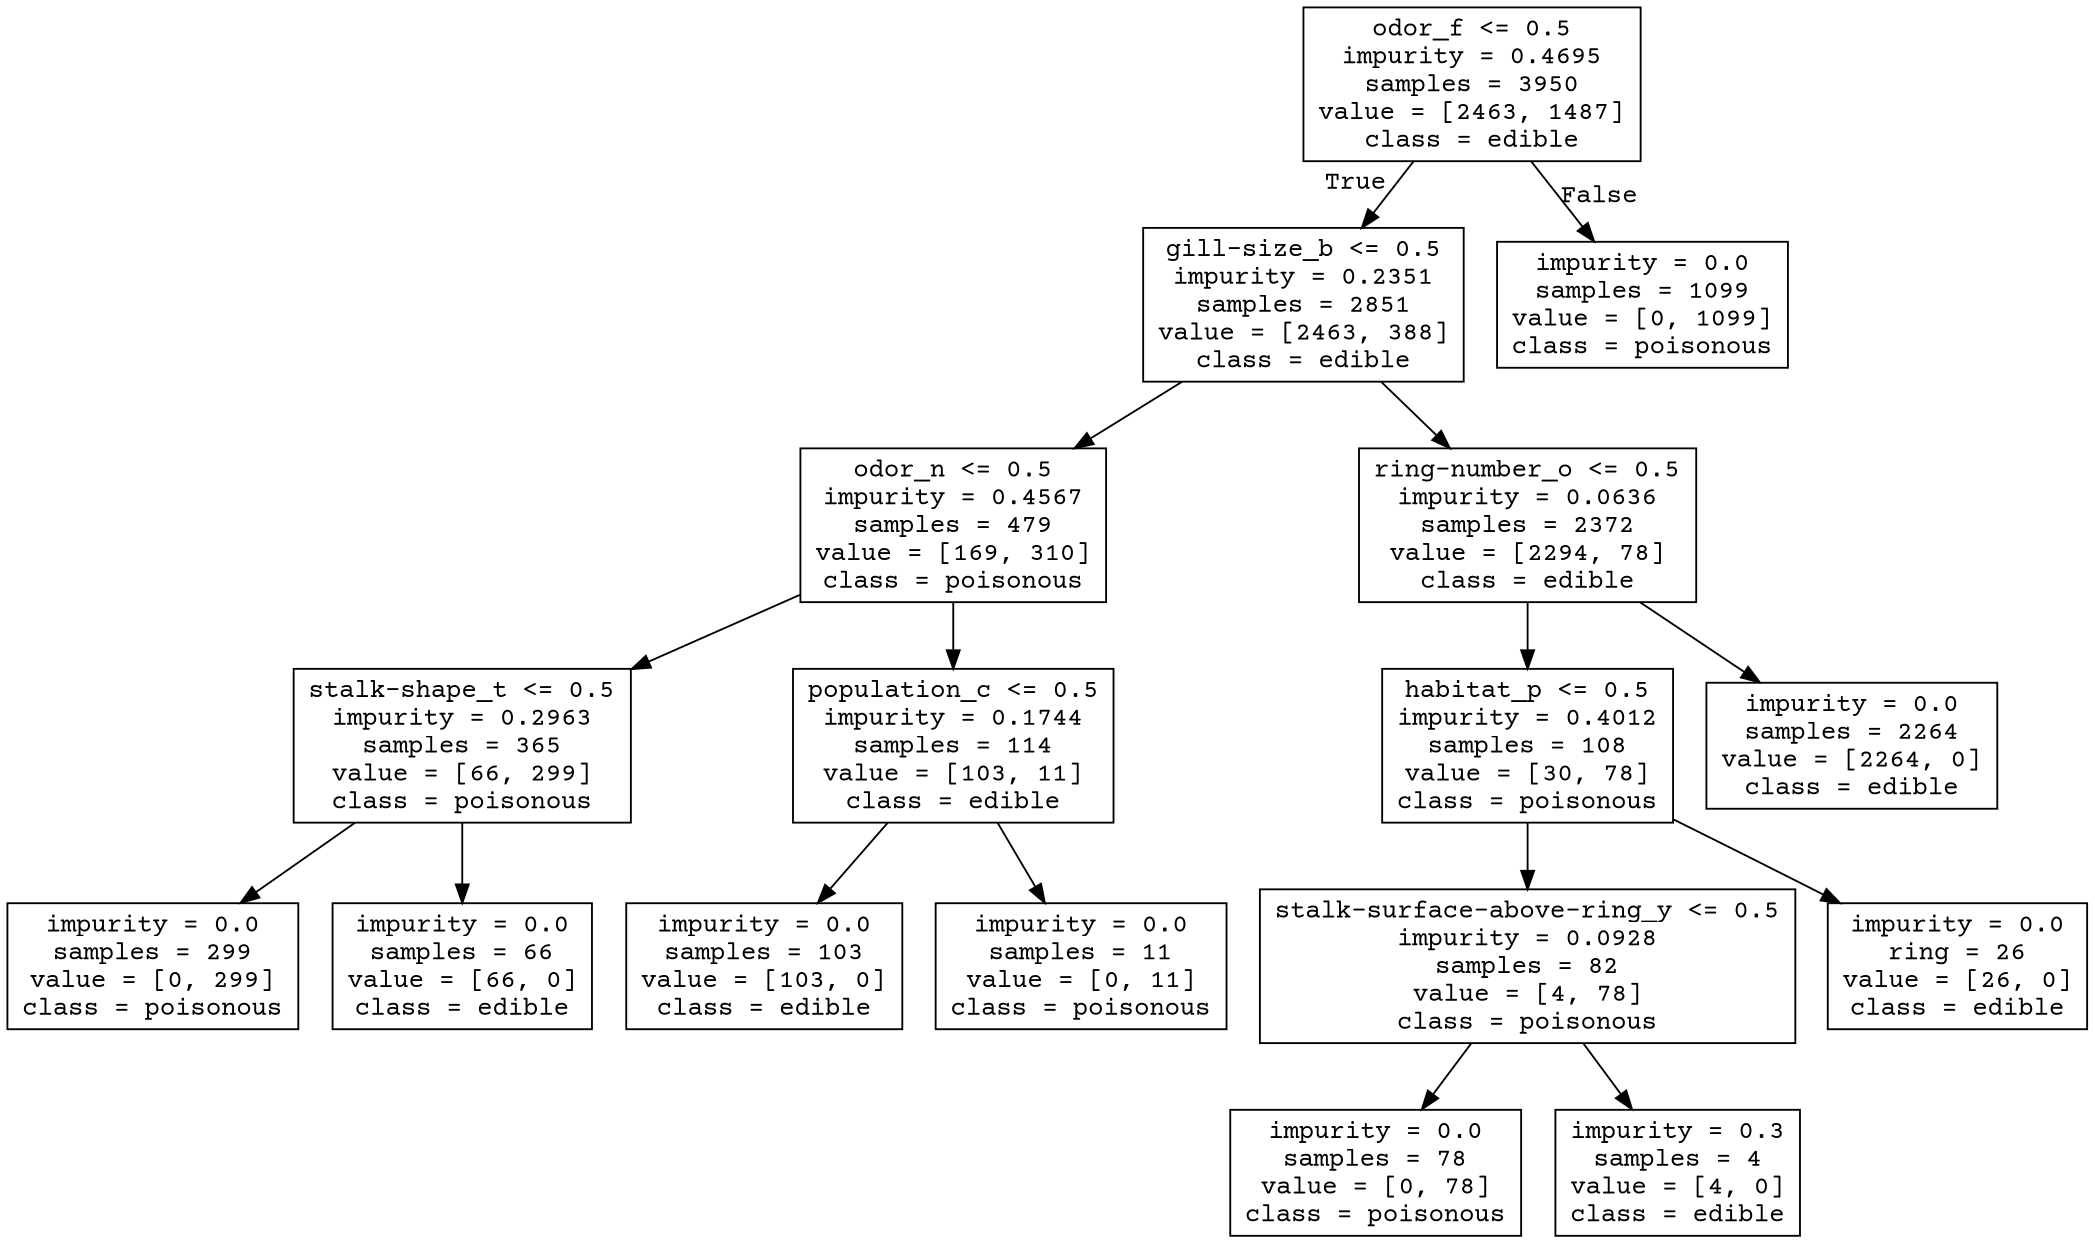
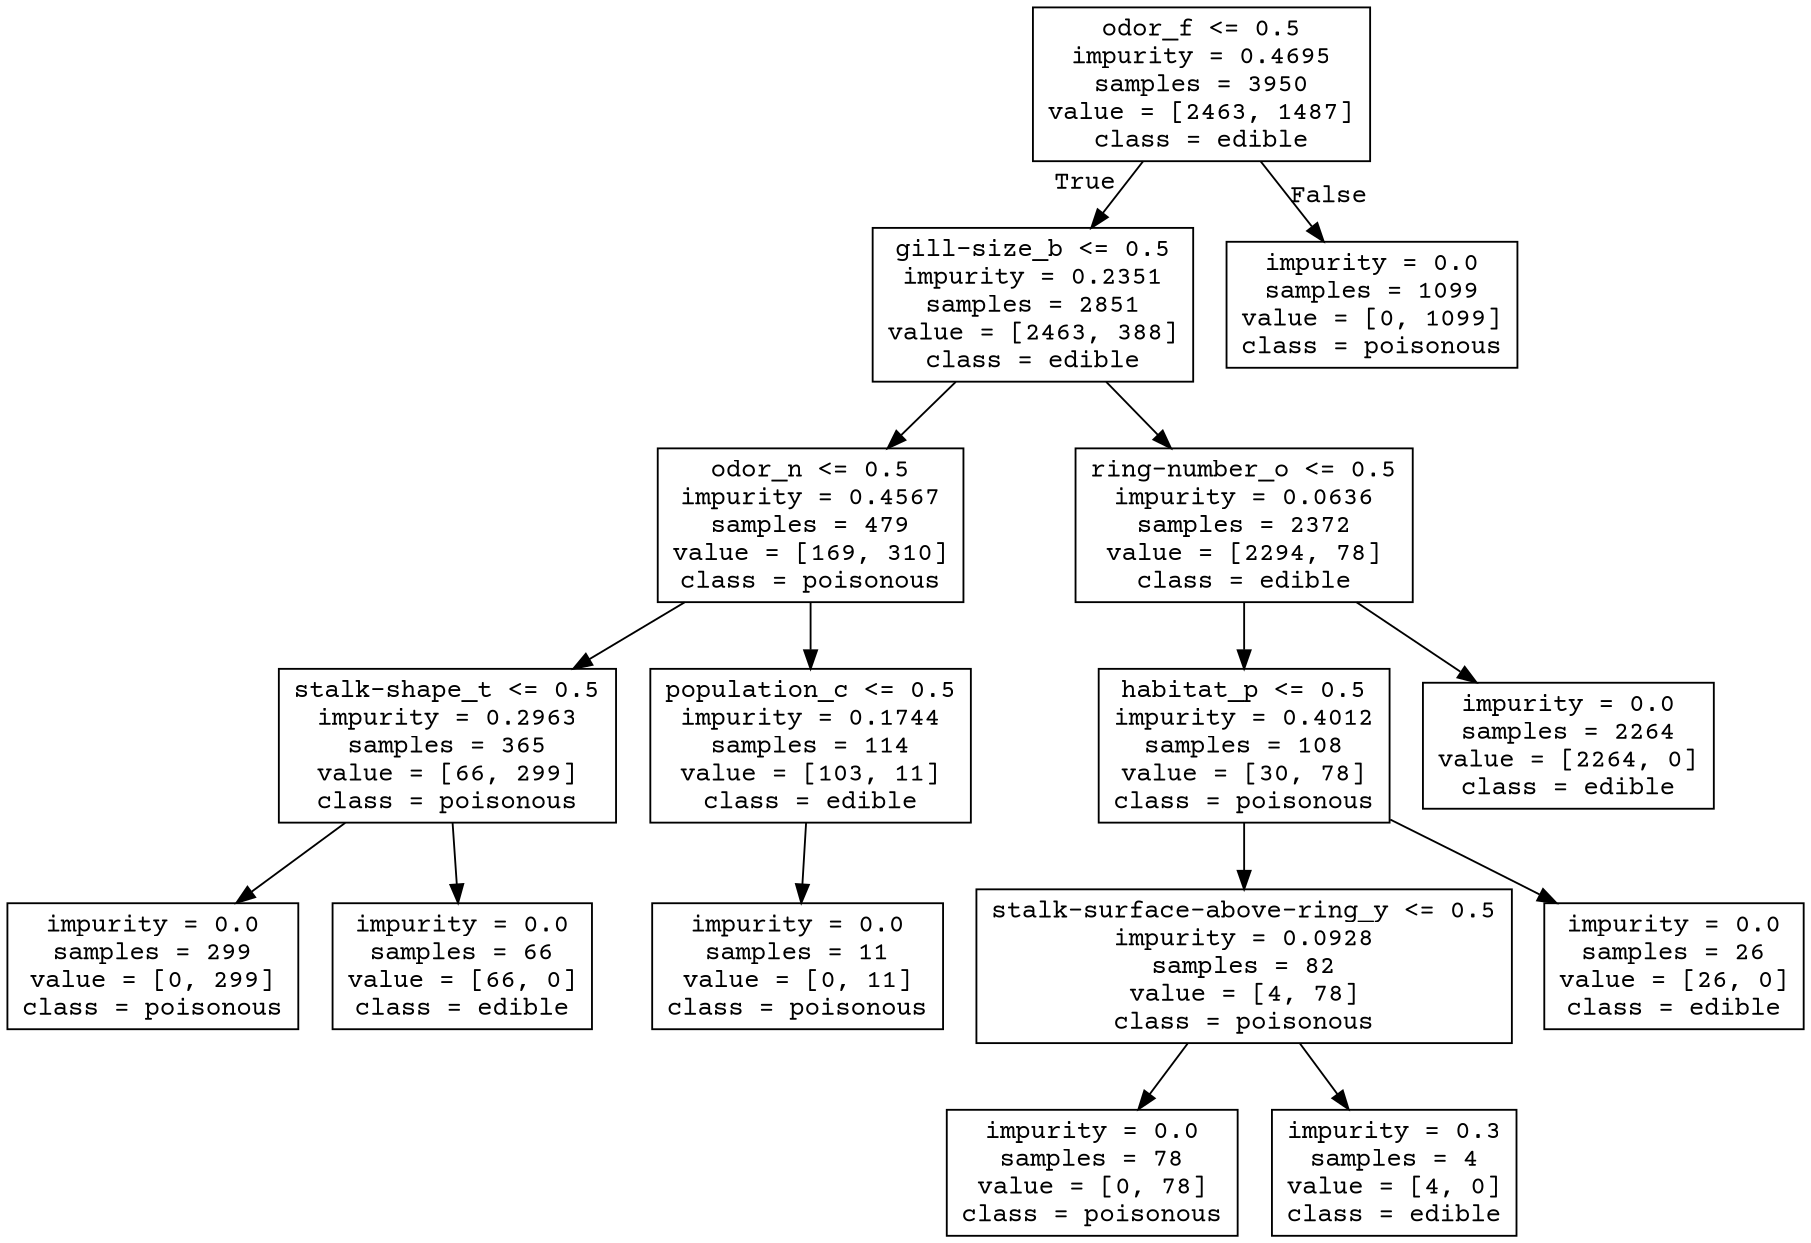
node "impurity = 0.0 samples = 103 value = [103, 0] class = edible": removed
node "impurity = 0.0 ring = 26 value = [26, 0] class = edible": label "impurity = 0.0 ring = 26 value = [26, 0] class = edible" -> "impurity = 0.0 samples = 26 value = [26, 0] class = edible"
